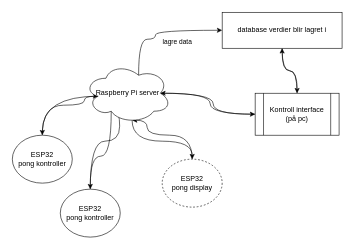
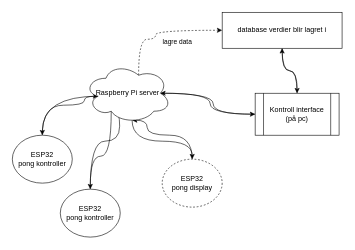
edge "Raspberry Pi server" -> "database verdier blir lagret i": style solid -> dashed
